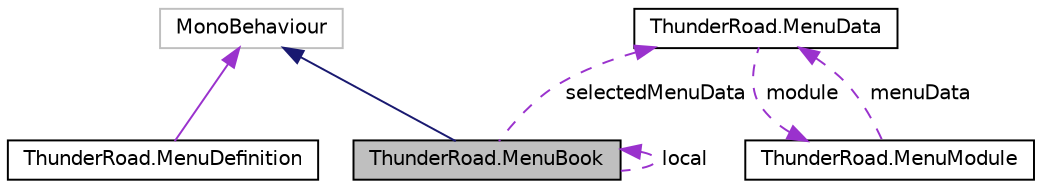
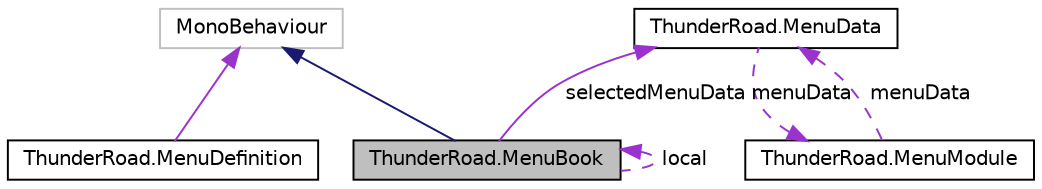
edge "ThunderRoad.MenuBook" -> "ThunderRoad.MenuData": style dashed -> solid
edge "ThunderRoad.MenuData" -> "ThunderRoad.MenuModule": label " module" -> " menuData"
